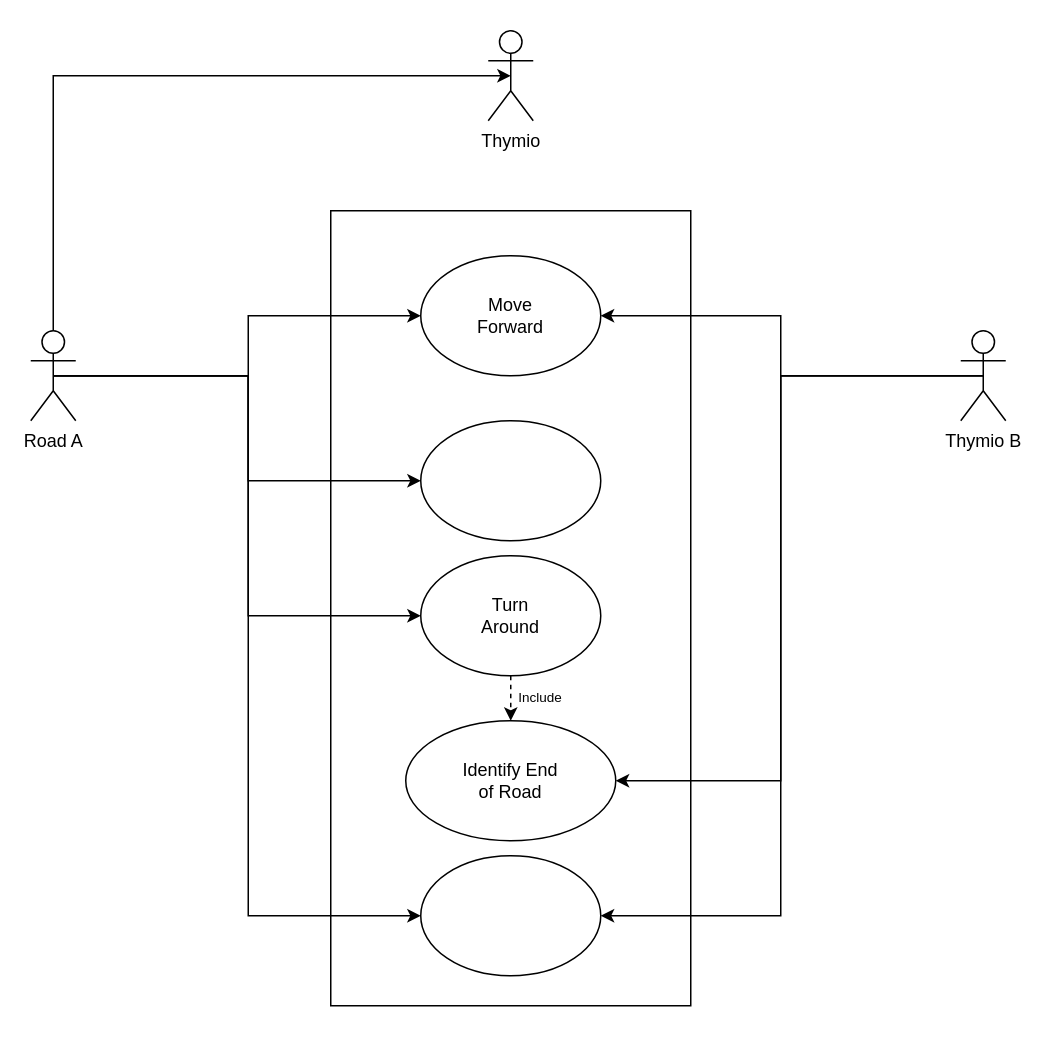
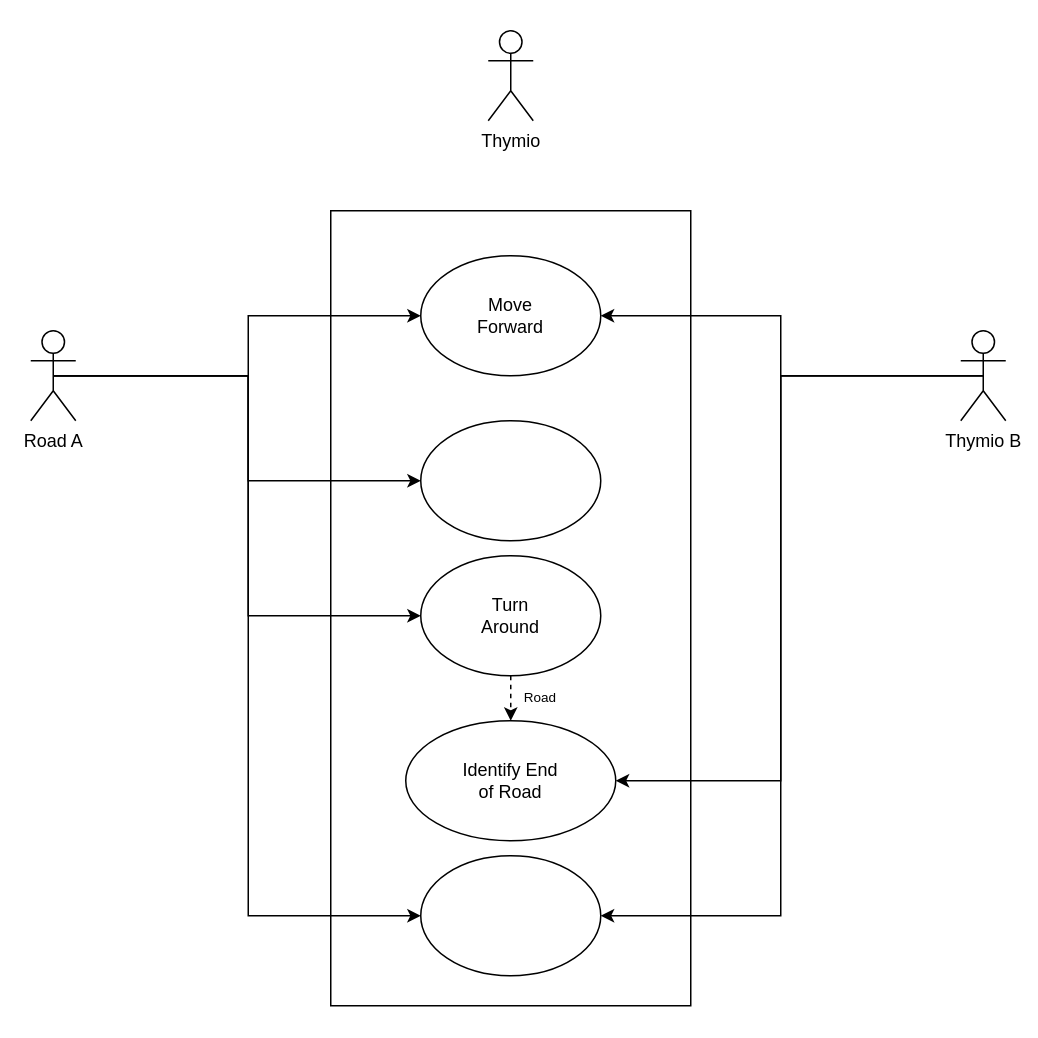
edge "Road A" -> "Thymio": removed
node "Include": label "Include" -> "Road"
